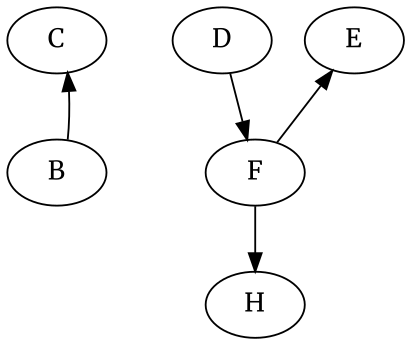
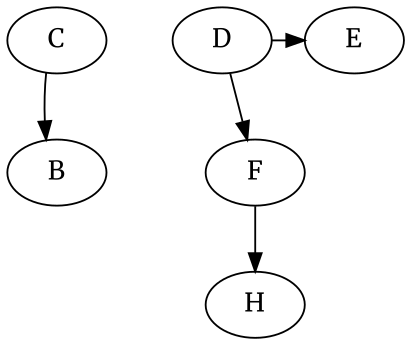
edge "F" -> "E": now "D" -> "E"
edge "B" -> "C": reversed
